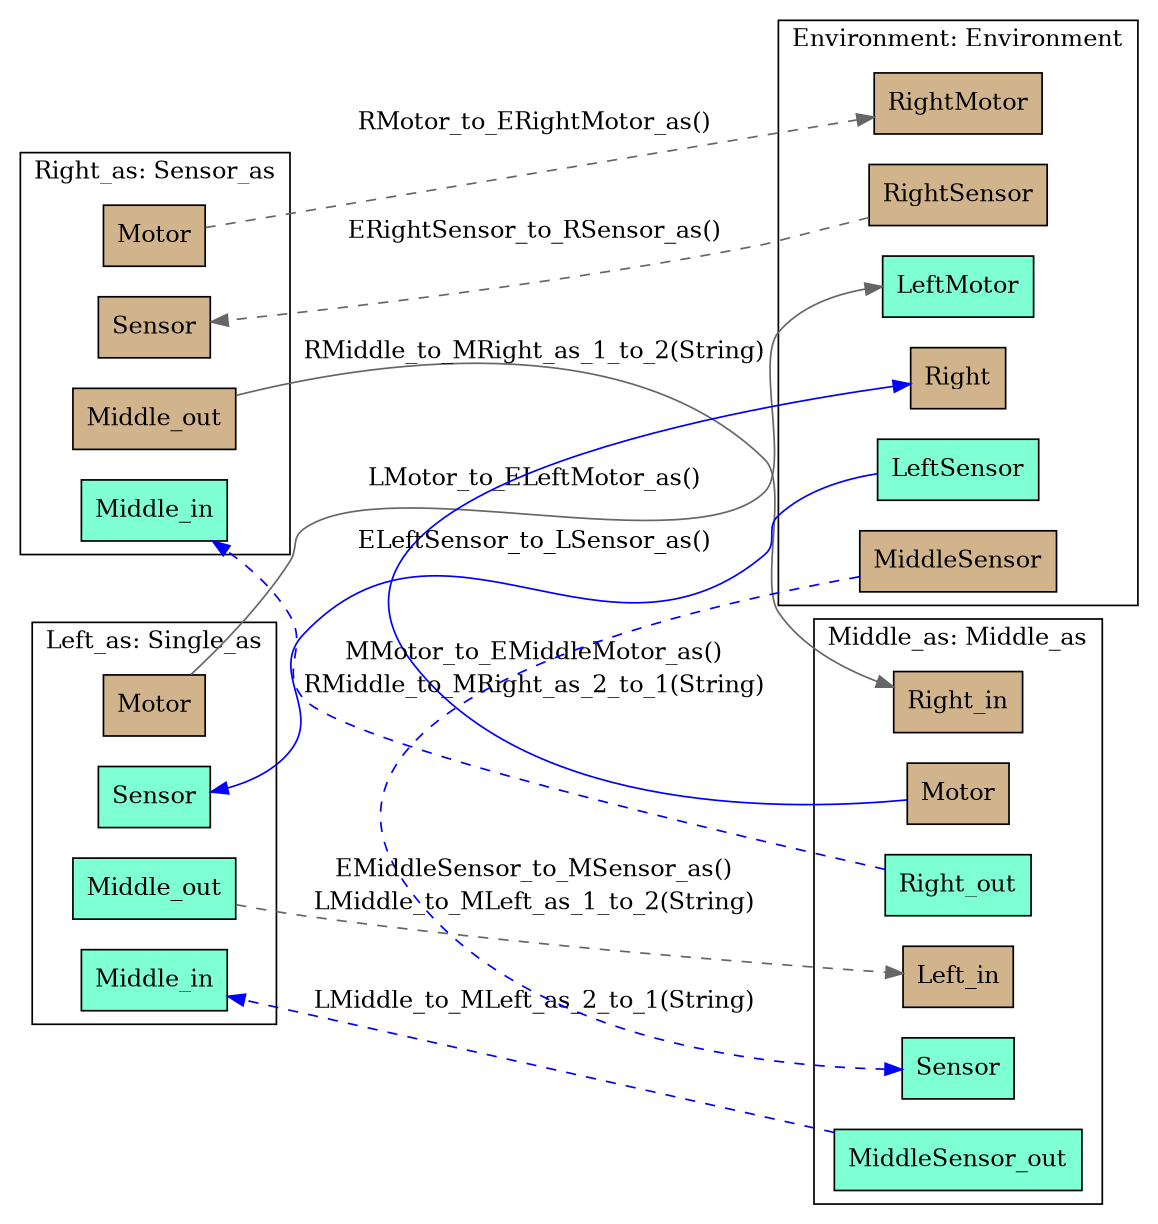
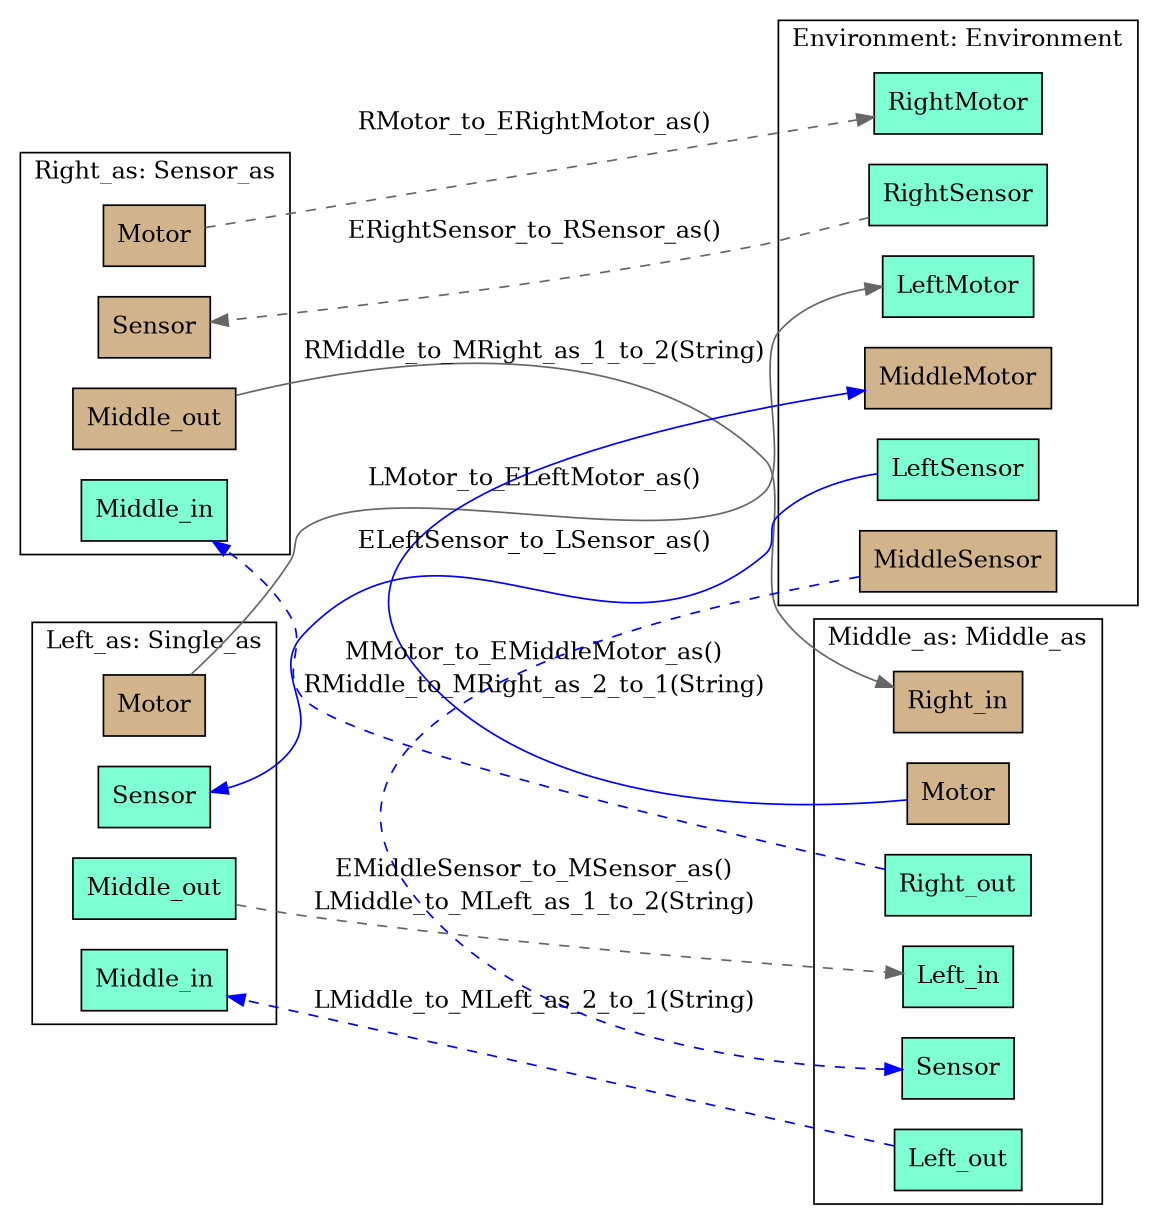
node "RightMotor": fillcolor tan -> aquamarine
node "RightSensor": fillcolor tan -> aquamarine
node "Right": label "Right" -> "MiddleMotor"
node "Left_in": fillcolor tan -> aquamarine
node "MiddleSensor_out": label "MiddleSensor_out" -> "Left_out"
